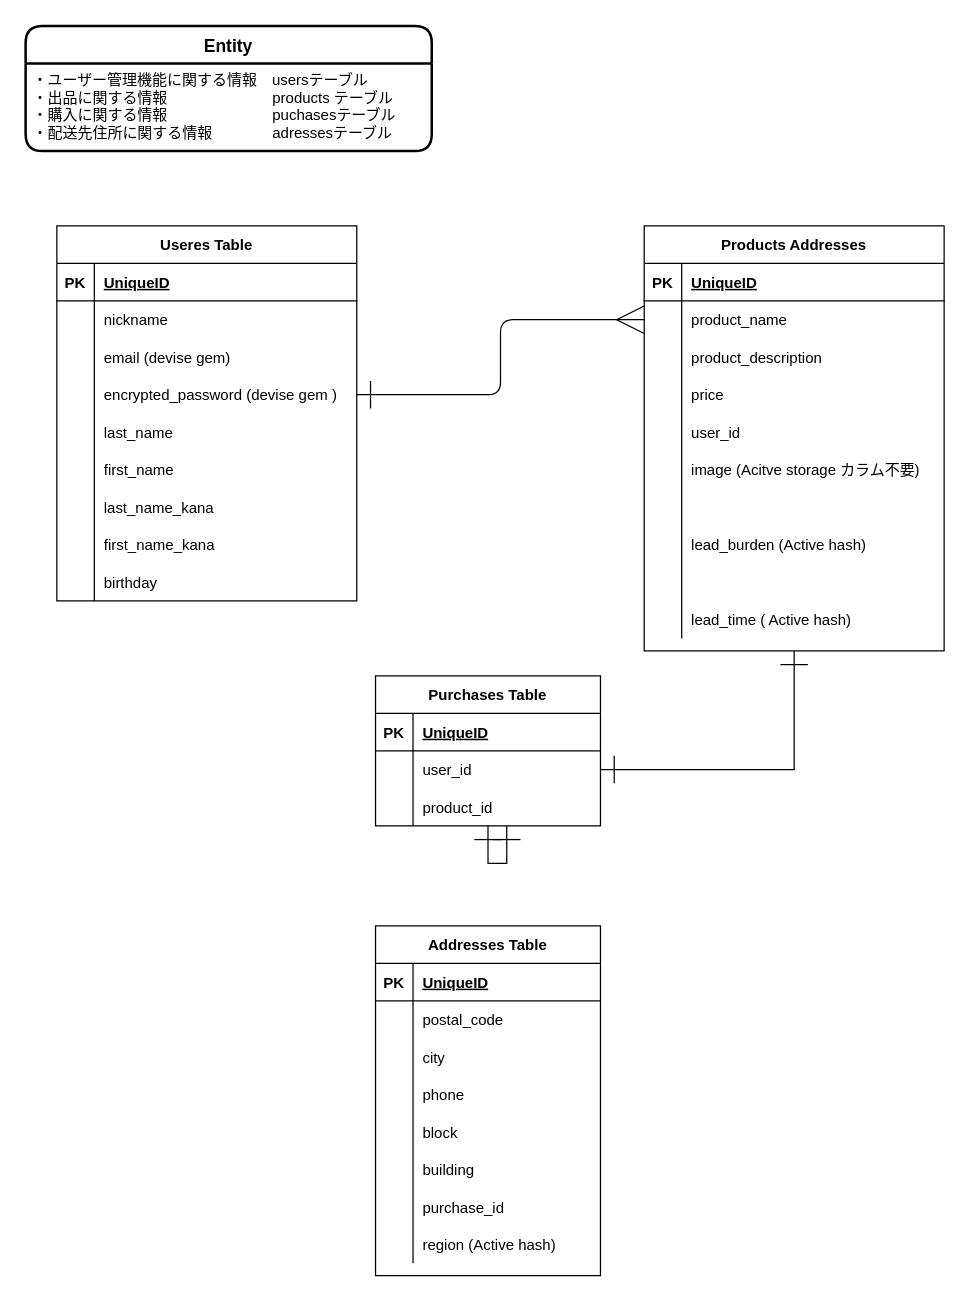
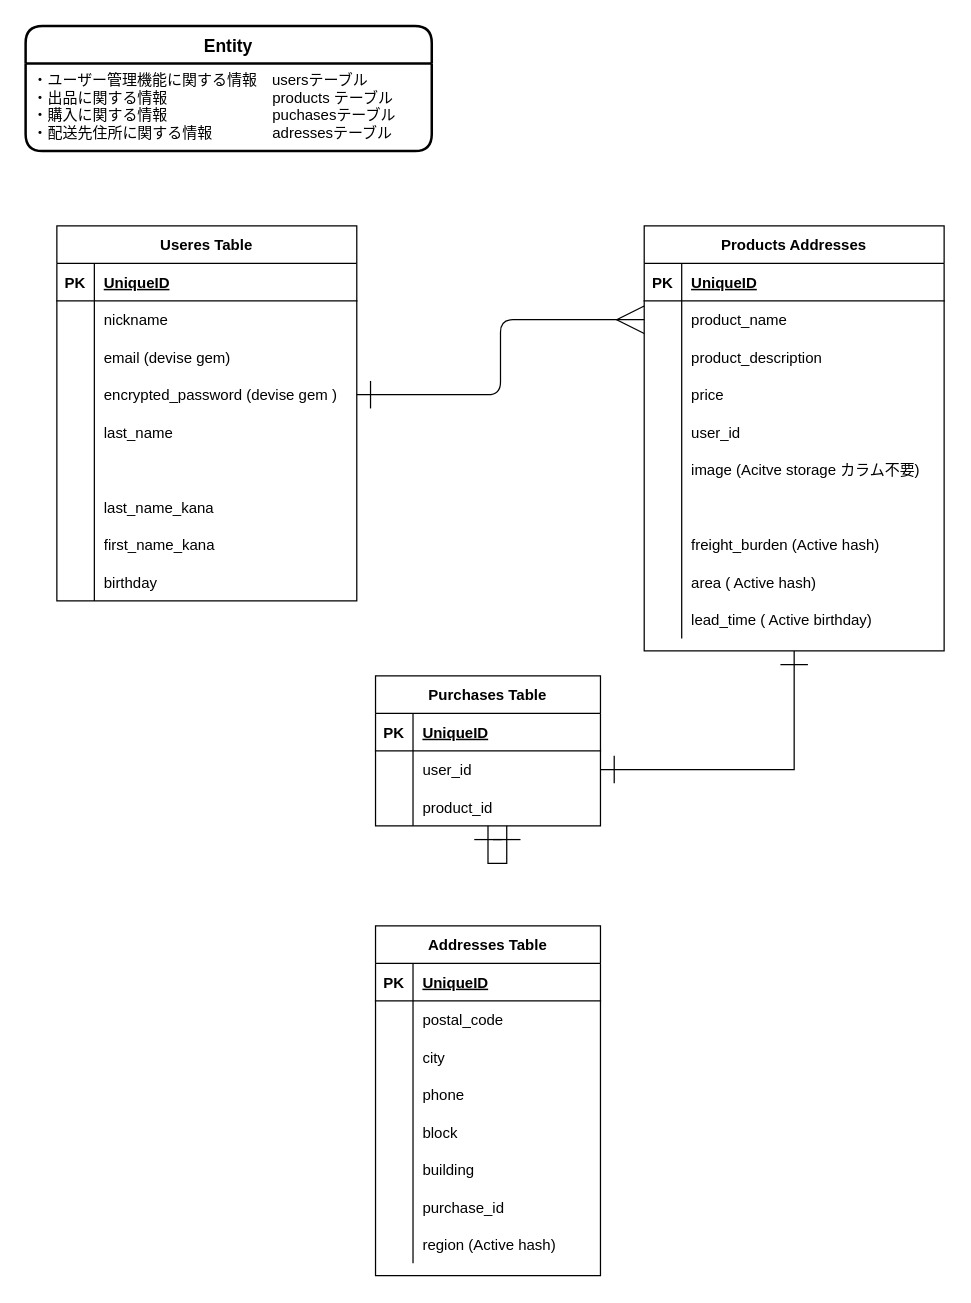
node "first_name": removed
node "lead_burden (Active hash)": label "lead_burden (Active hash)" -> "freight_burden (Active hash)"
node "area ( Active hash)": added
node "lead_time ( Active hash)": label "lead_time ( Active hash)" -> "lead_time ( Active birthday)"
